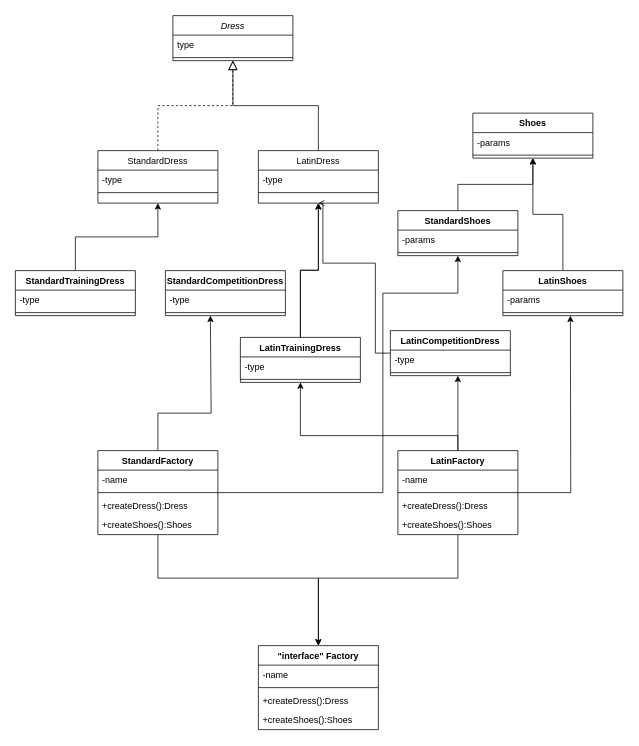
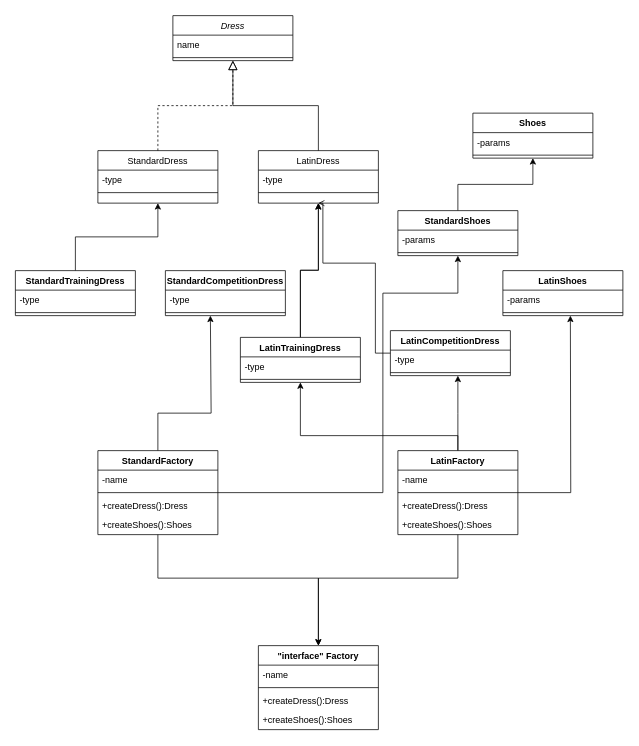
node "type": label "type" -> "name"
edge "LatinShoes" -> "Shoes": removed
